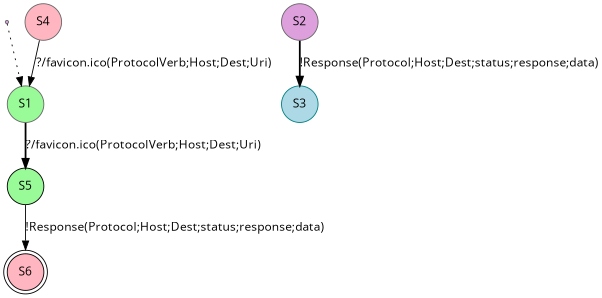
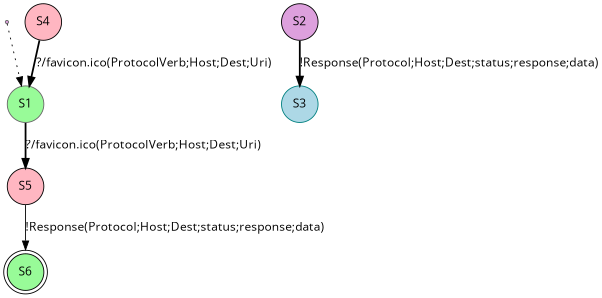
node "S4": color gray40 -> black
node "S2": color gray40 -> black
edge "S4" -> "S1": style solid -> bold
node "S5": fillcolor palegreen -> lightpink
node "S6": fillcolor lightpink -> palegreen
